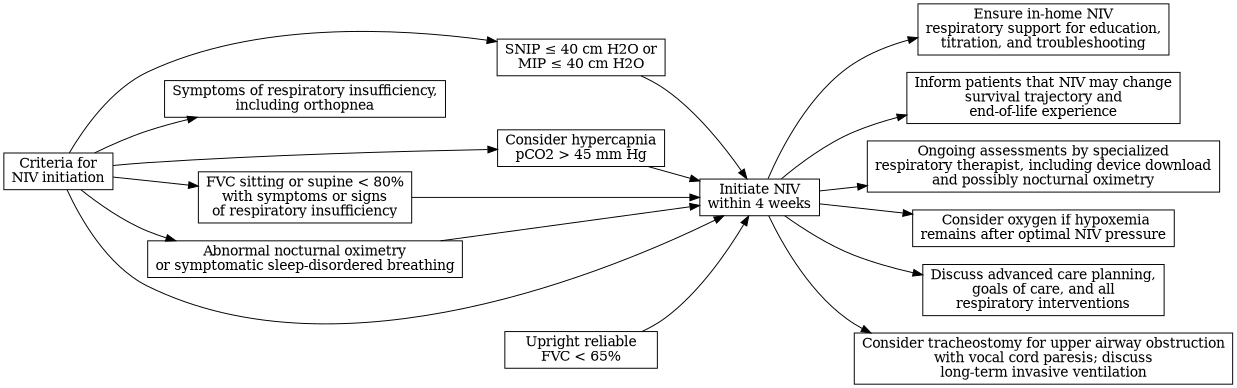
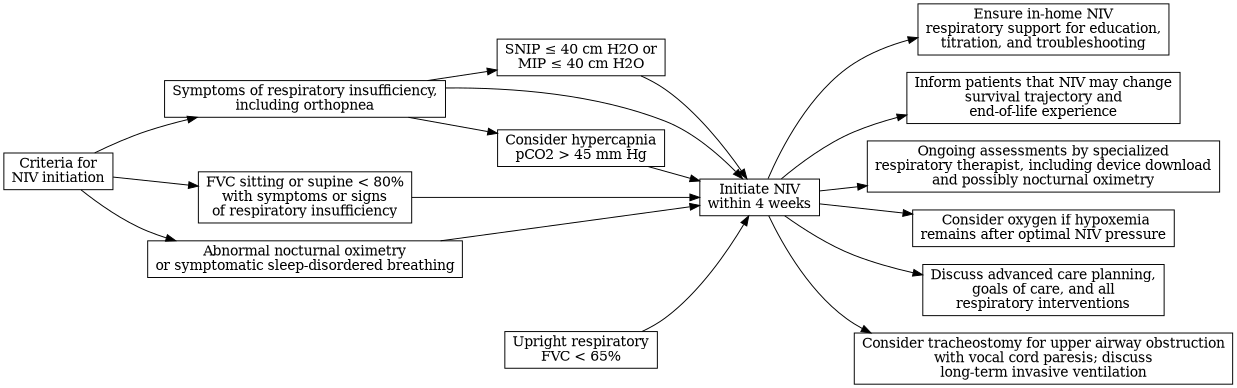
edge "Criteria for NIV initiation" -> "SNIP ≤ 40 cm H2O or MIP ≤ 40 cm H2O": now "Symptoms of respiratory insufficiency, including orthopnea" -> "SNIP ≤ 40 cm H2O or MIP ≤ 40 cm H2O"
edge "Criteria for NIV initiation" -> "Consider hypercapnia pCO2 > 45 mm Hg": now "Symptoms of respiratory insufficiency, including orthopnea" -> "Consider hypercapnia pCO2 > 45 mm Hg"
edge "Criteria for NIV initiation" -> "Initiate NIV within 4 weeks": now "Symptoms of respiratory insufficiency, including orthopnea" -> "Initiate NIV within 4 weeks"
node "Upright reliable FVC < 65%": label "Upright reliable FVC < 65%" -> "Upright respiratory FVC < 65%"
